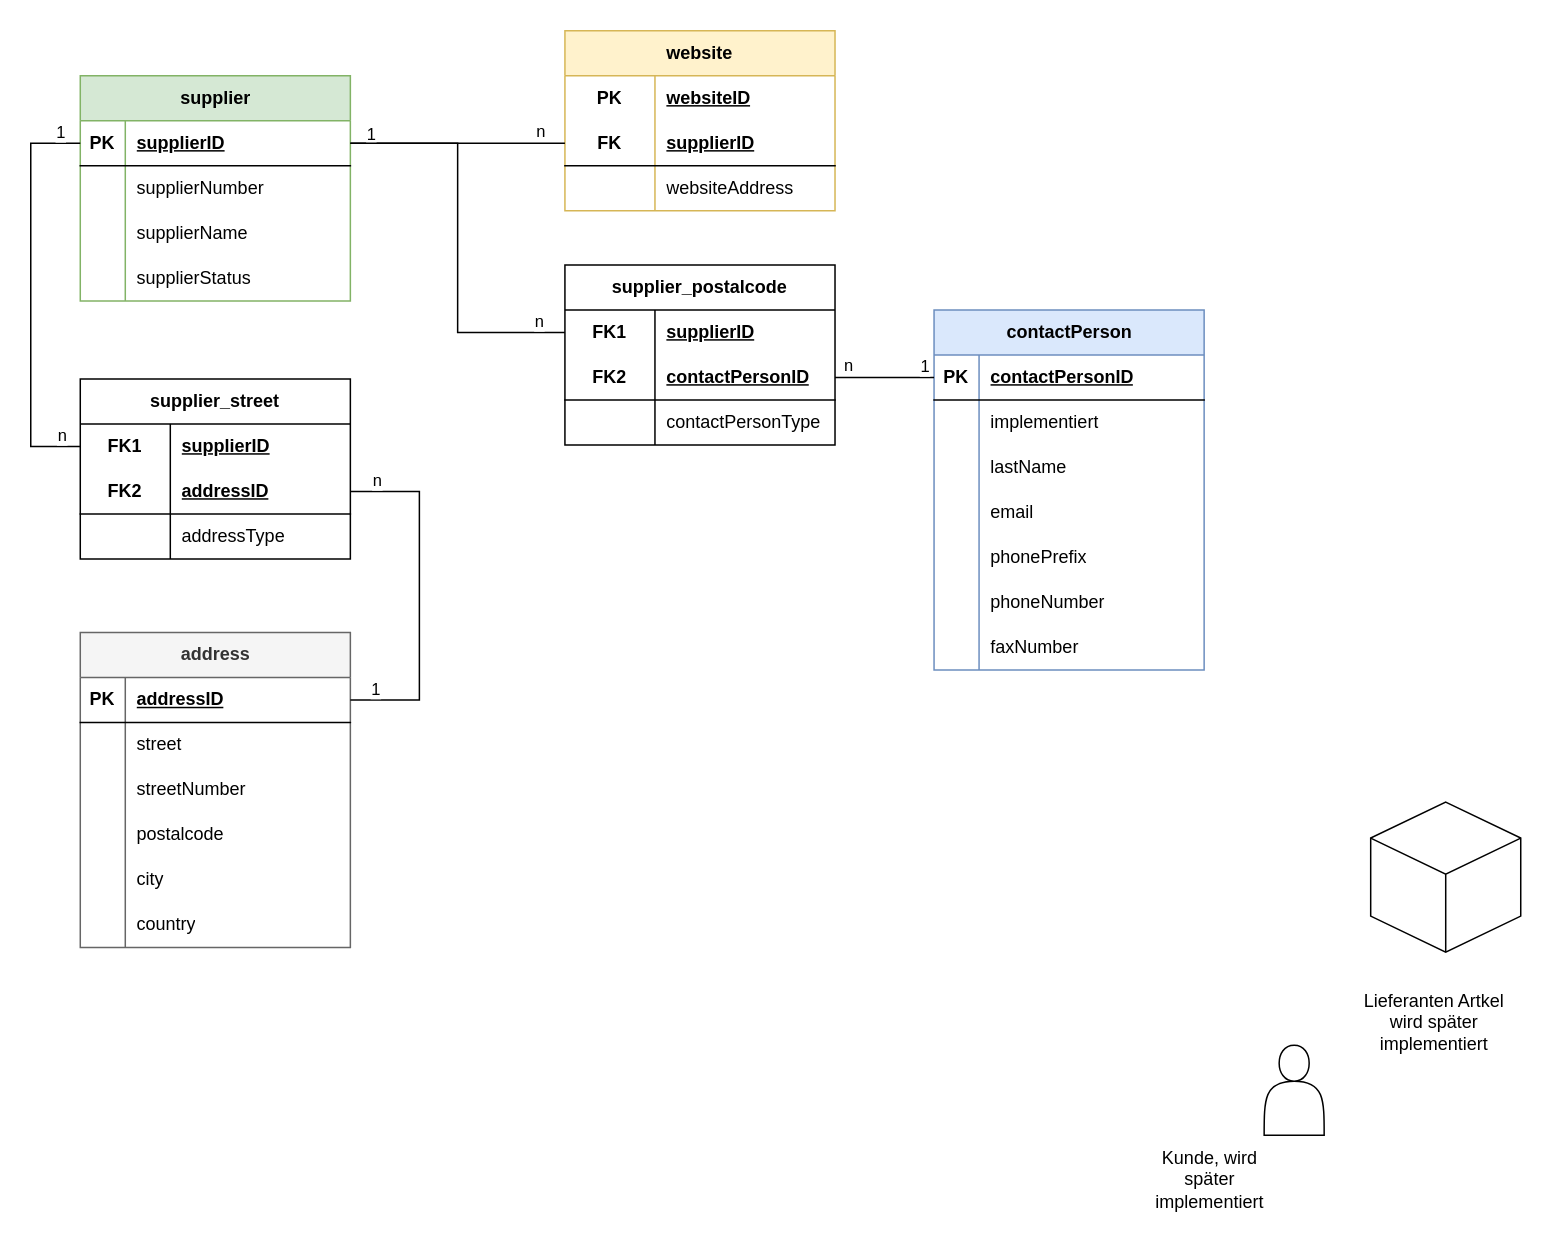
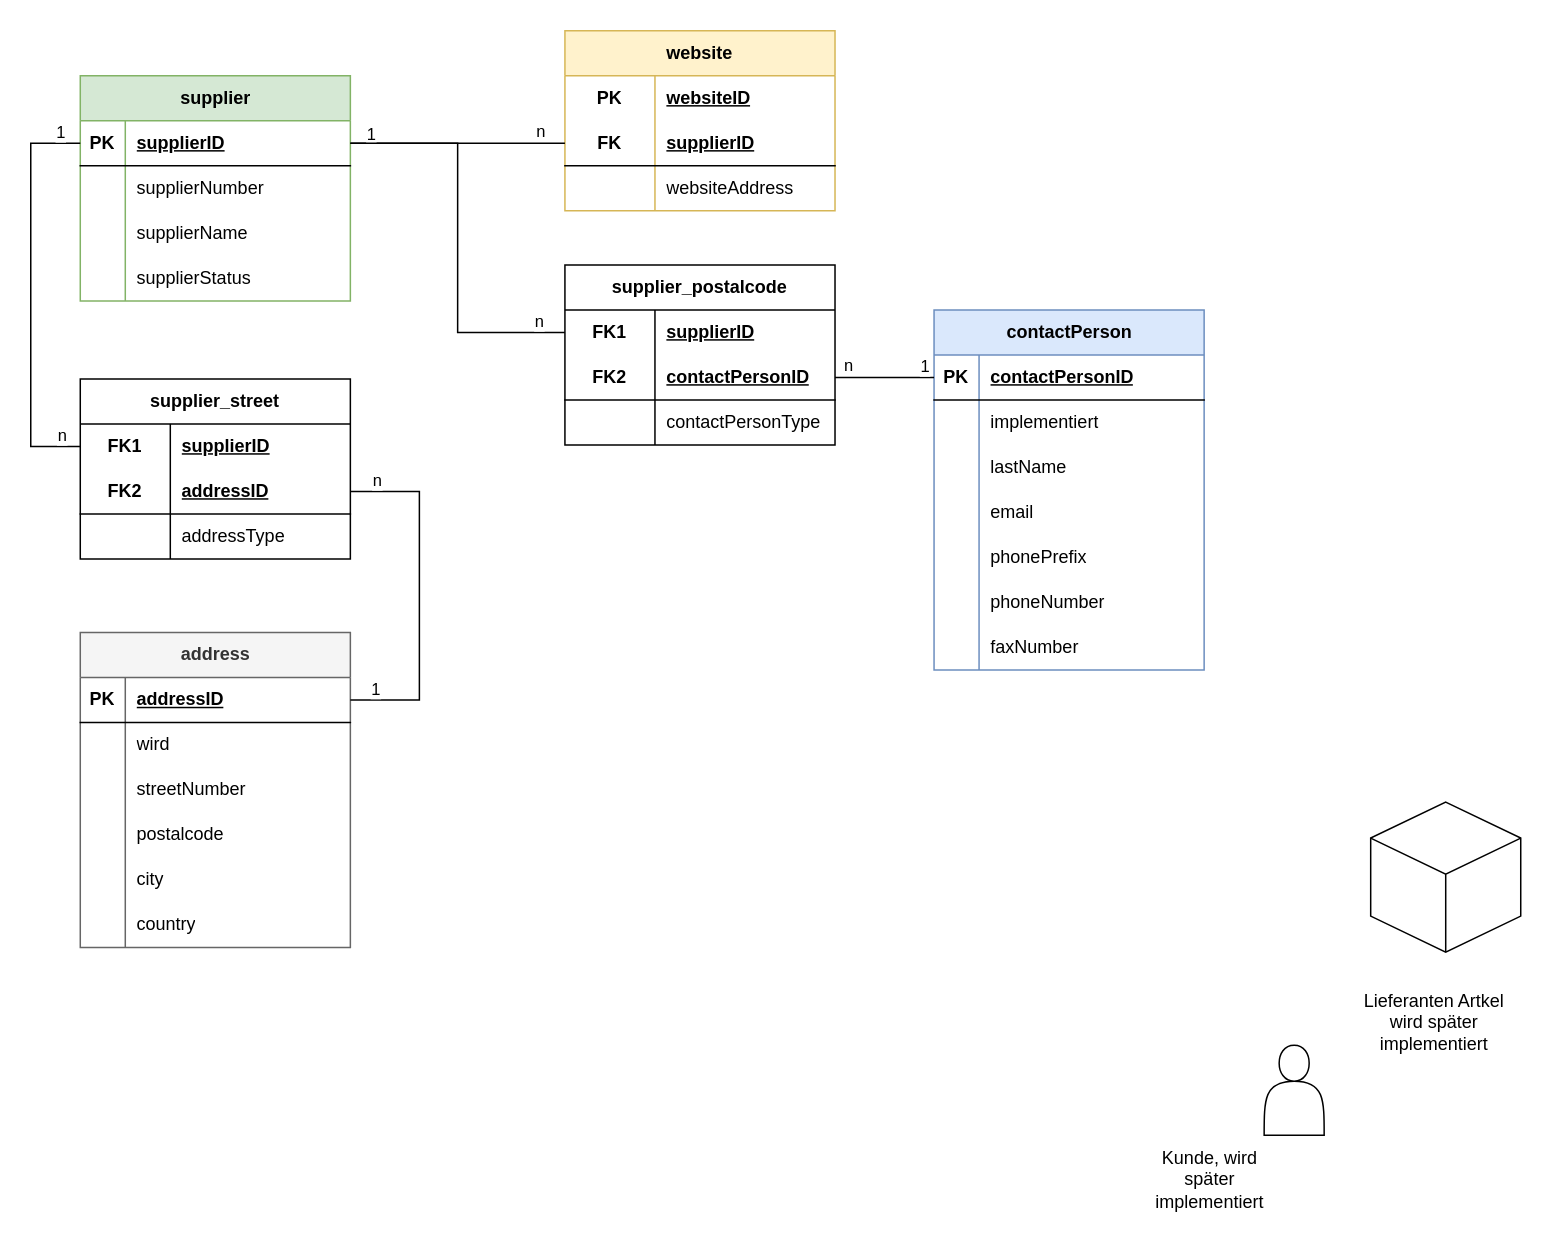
node "street": label "street" -> "wird"
